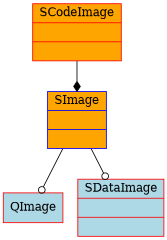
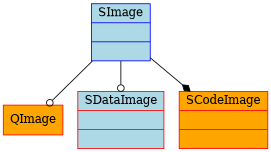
edge "SCodeImage" -> "SImage": reversed
node "SImage": fillcolor orange -> lightblue
node "QImage": fillcolor lightblue -> orange
